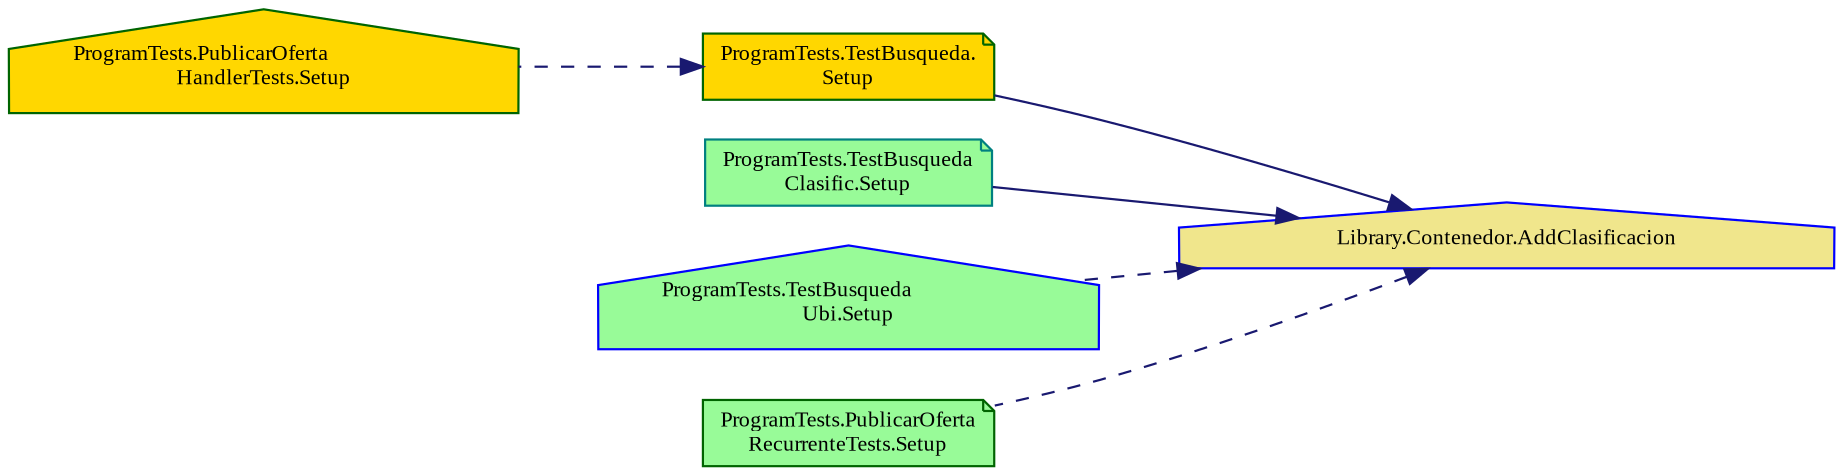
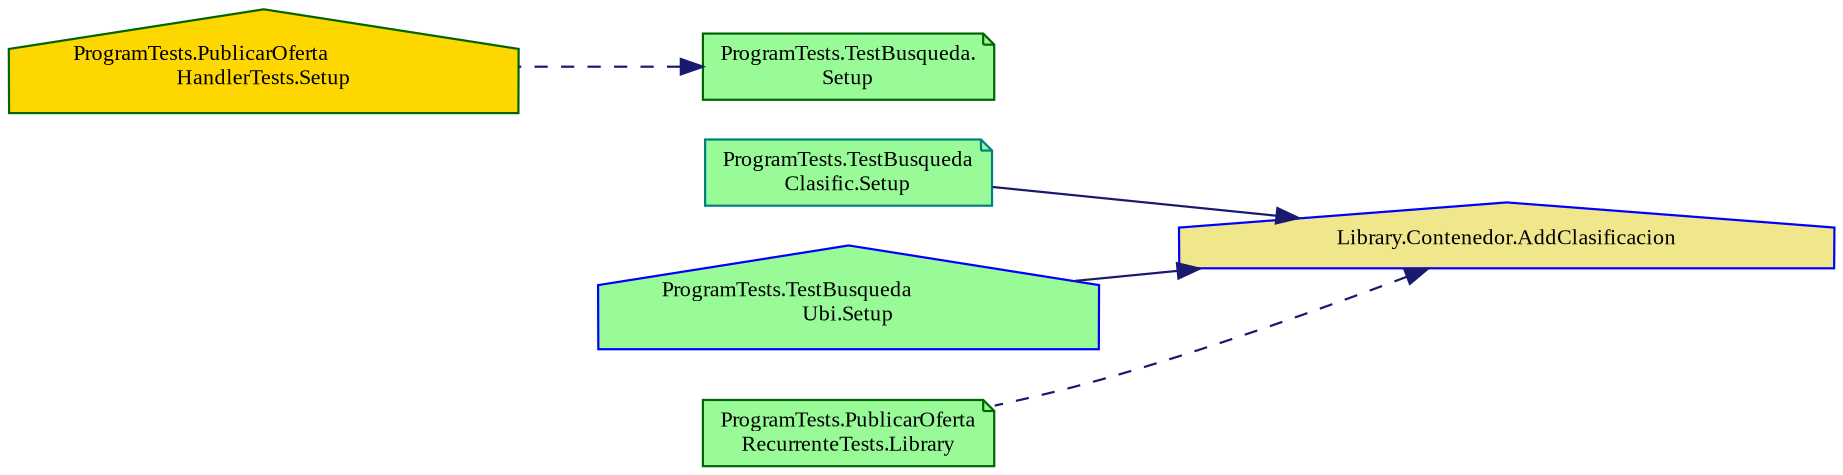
node "ProgramTests.TestBusqueda. Setup": fillcolor gold -> palegreen
edge "ProgramTests.TestBusqueda. Setup" -> "Library.Contenedor.AddClasificacion": removed
edge "ProgramTests.TestBusqueda Ubi.Setup" -> "Library.Contenedor.AddClasificacion": style dashed -> solid
node "ProgramTests.PublicarOferta RecurrenteTests.Setup": label "ProgramTests.PublicarOferta RecurrenteTests.Setup" -> "ProgramTests.PublicarOferta RecurrenteTests.Library"
